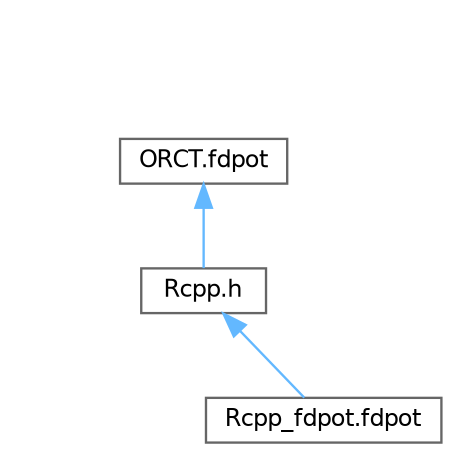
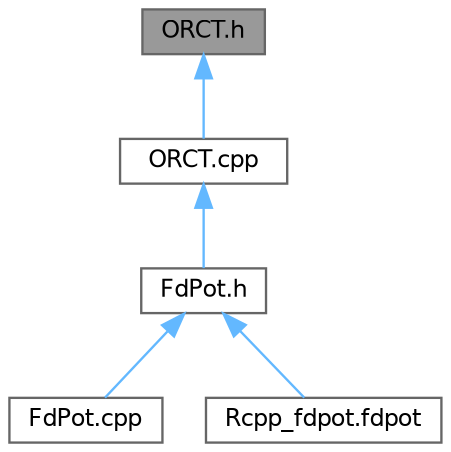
node "ORCT.h": added
node "ORCT.fdpot": label "ORCT.fdpot" -> "ORCT.cpp"
node "Rcpp.h": label "Rcpp.h" -> "FdPot.h"
node "FdPot.cpp": added
